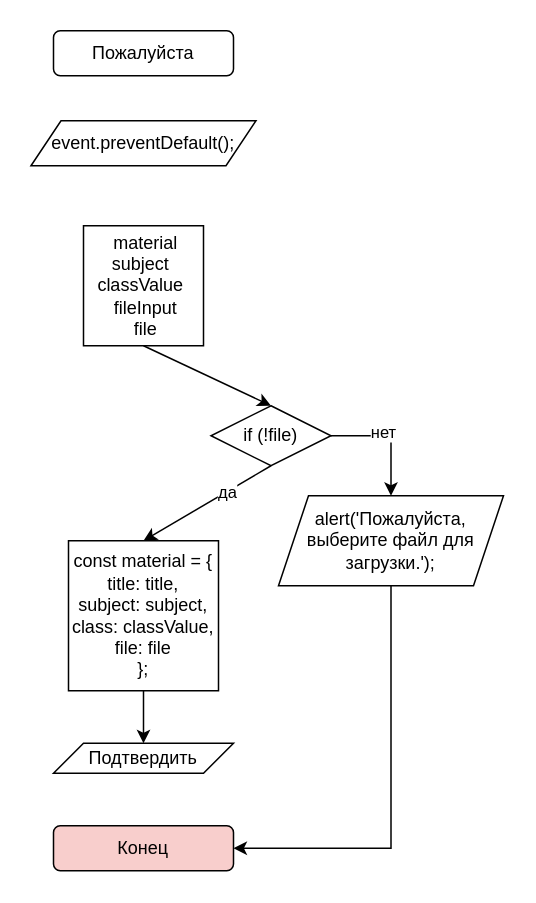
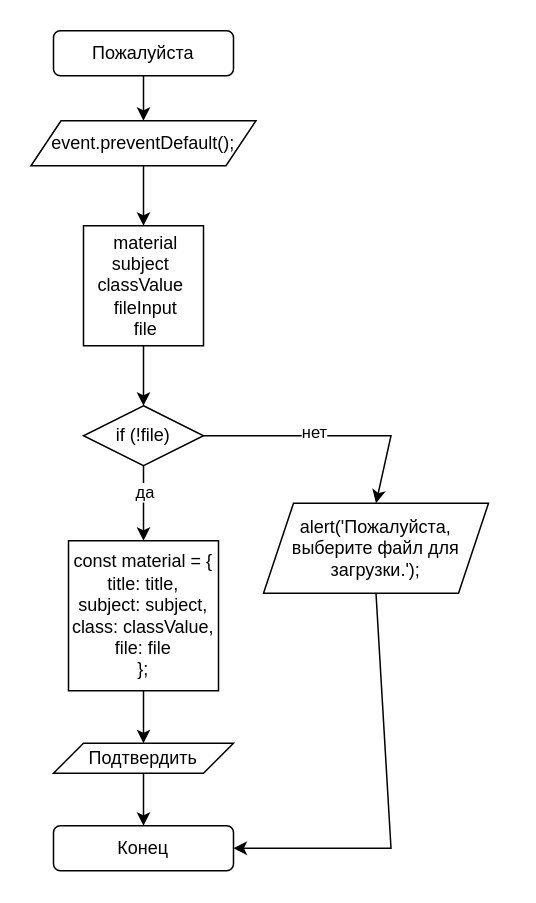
edge "Пожалуйста" -> "event.preventDefault();": added
edge "event.preventDefault();" -> "material subject classValue fileInput file": added
node "if (!file)": moved (271, 436) -> (143, 436)
node "alert('Пожалуйста, выберите файл для загрузки.');": moved (391, 541) -> (376, 548)
edge "Подтвердить" -> "Конец": added
node "Конец": fillcolor #f8cecc -> #ffffff
